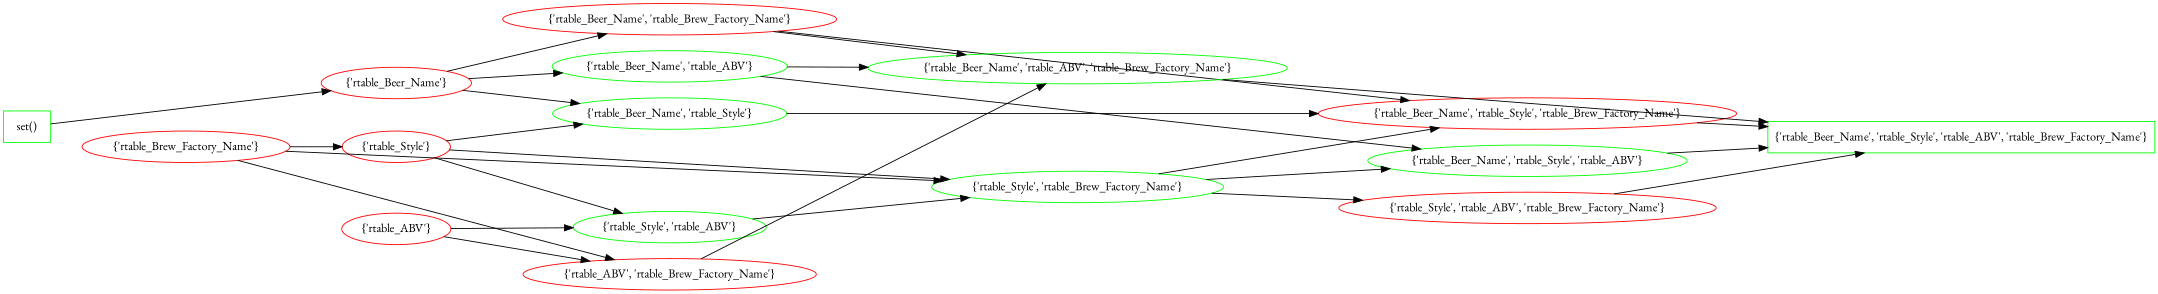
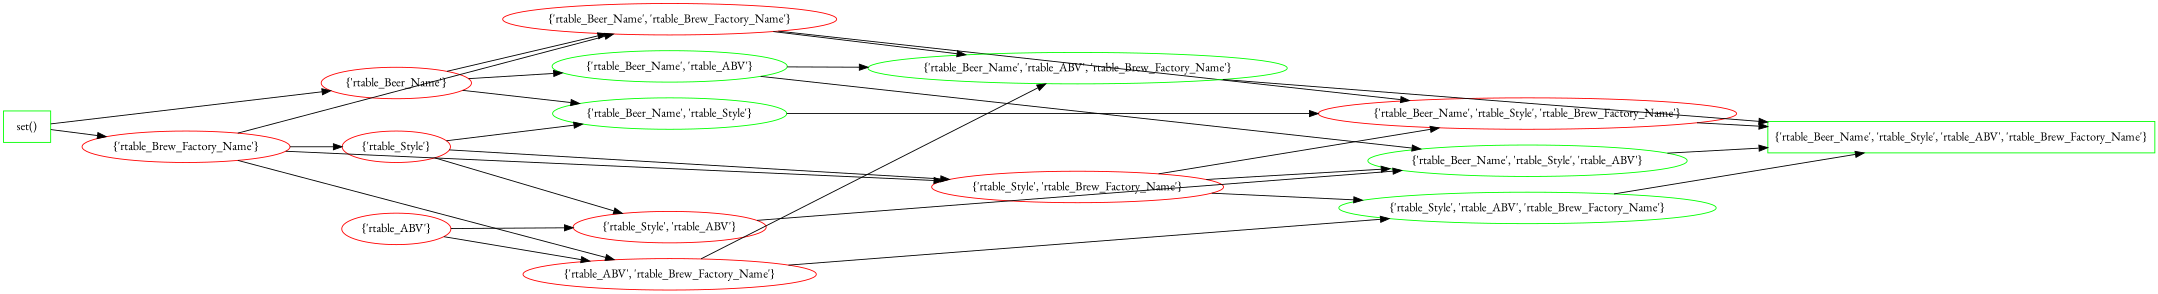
edge "{'rtable_Brew_Factory_Name'}" -> "{'rtable_Beer_Name', 'rtable_Brew_Factory_Name'}": added
edge "set()" -> "{'rtable_Brew_Factory_Name'}": added
node "{'rtable_Style', 'rtable_Brew_Factory_Name'}": color green -> red
node "{'rtable_Style', 'rtable_ABV', 'rtable_Brew_Factory_Name'}": color red -> green
edge "{'rtable_Style', 'rtable_ABV'}" -> "{'rtable_Style', 'rtable_Brew_Factory_Name'}": now "{'rtable_Style', 'rtable_ABV'}" -> "{'rtable_Beer_Name', 'rtable_Style', 'rtable_ABV'}"
node "{'rtable_Style', 'rtable_ABV'}": color green -> red
edge "{'rtable_ABV', 'rtable_Brew_Factory_Name'}" -> "{'rtable_Style', 'rtable_ABV', 'rtable_Brew_Factory_Name'}": added
